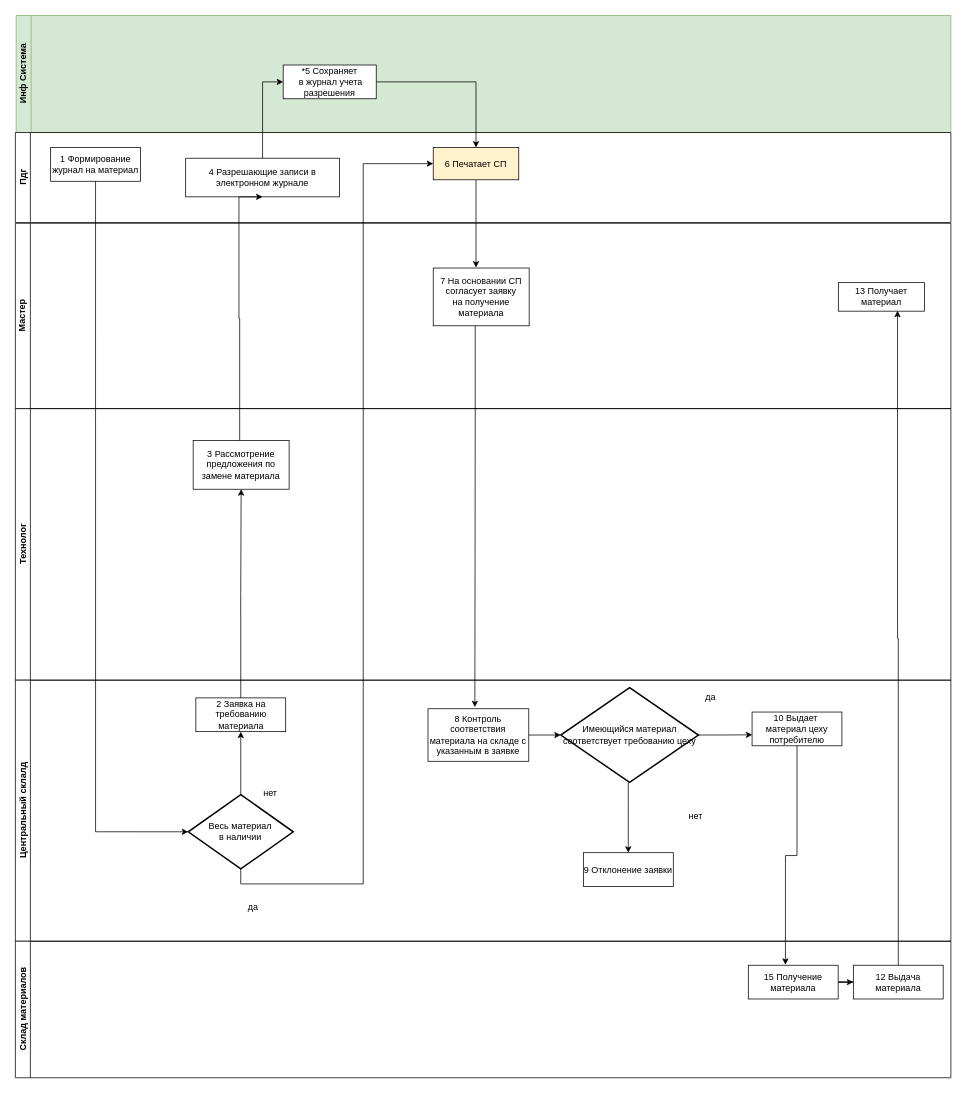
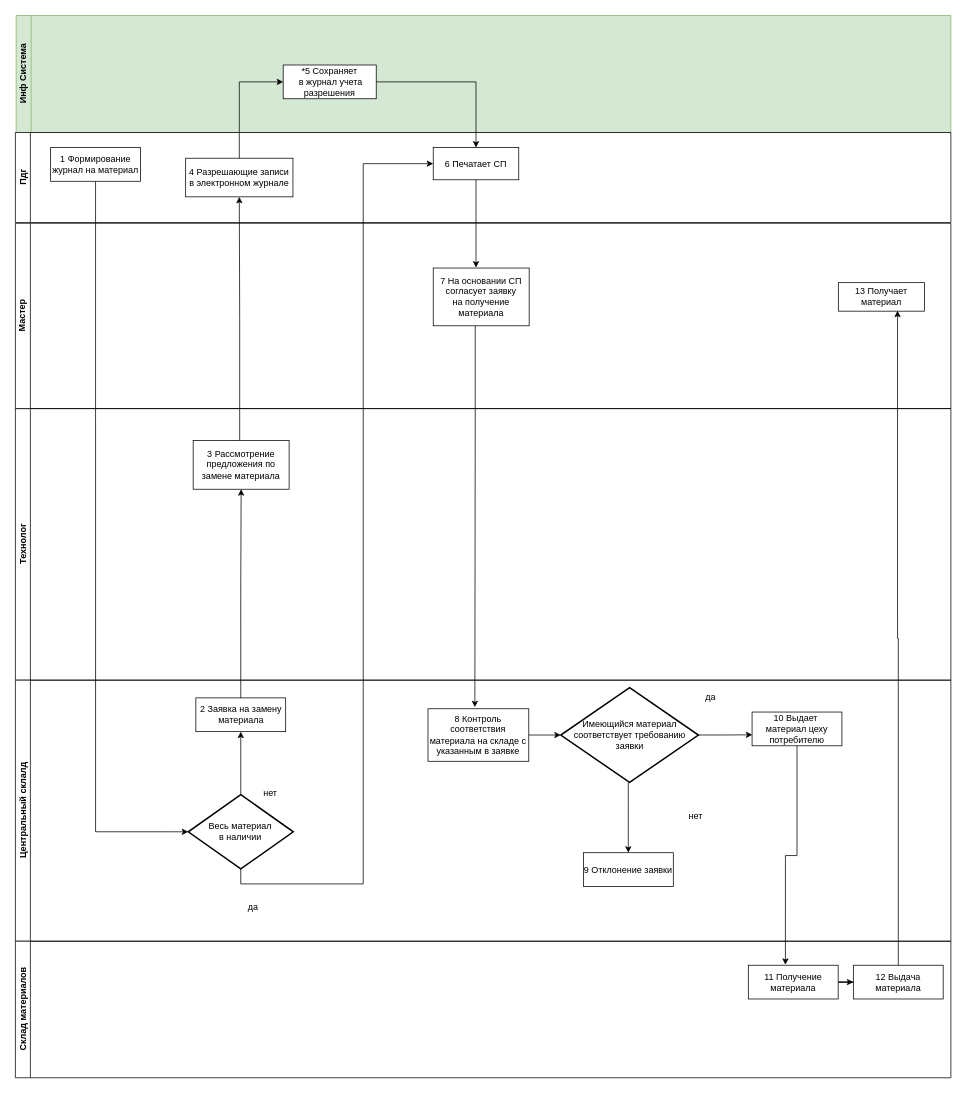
node "6 Печатает СП": fillcolor #fff2cc -> #ffffff
node "4 Разрешающие записи в электронном журнале": size 154x39 -> 107x39
node "2 Заявка на требованию материала": label "2 Заявка на требованию материала" -> "2 Заявка на замену материала"
node "Имеющийся материал соответствует требованию цеху": label "Имеющийся материал соответствует требованию цеху" -> "Имеющийся материал соответствует требованию заявки"
node "15 Получение материала": label "15 Получение материала" -> "11 Получение материала"
